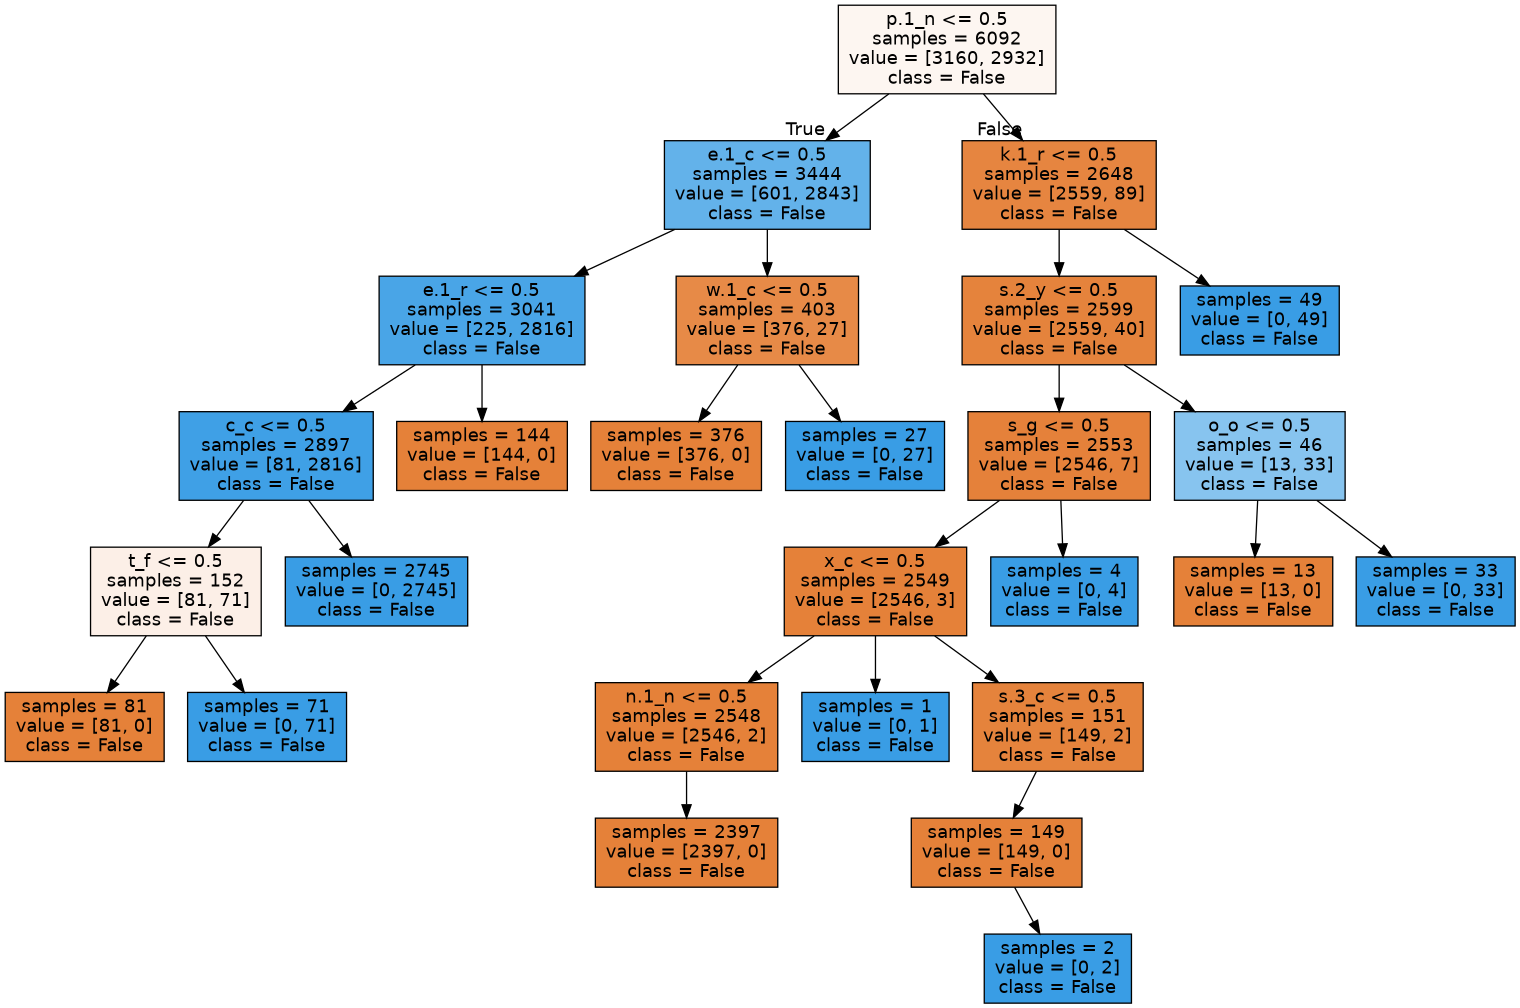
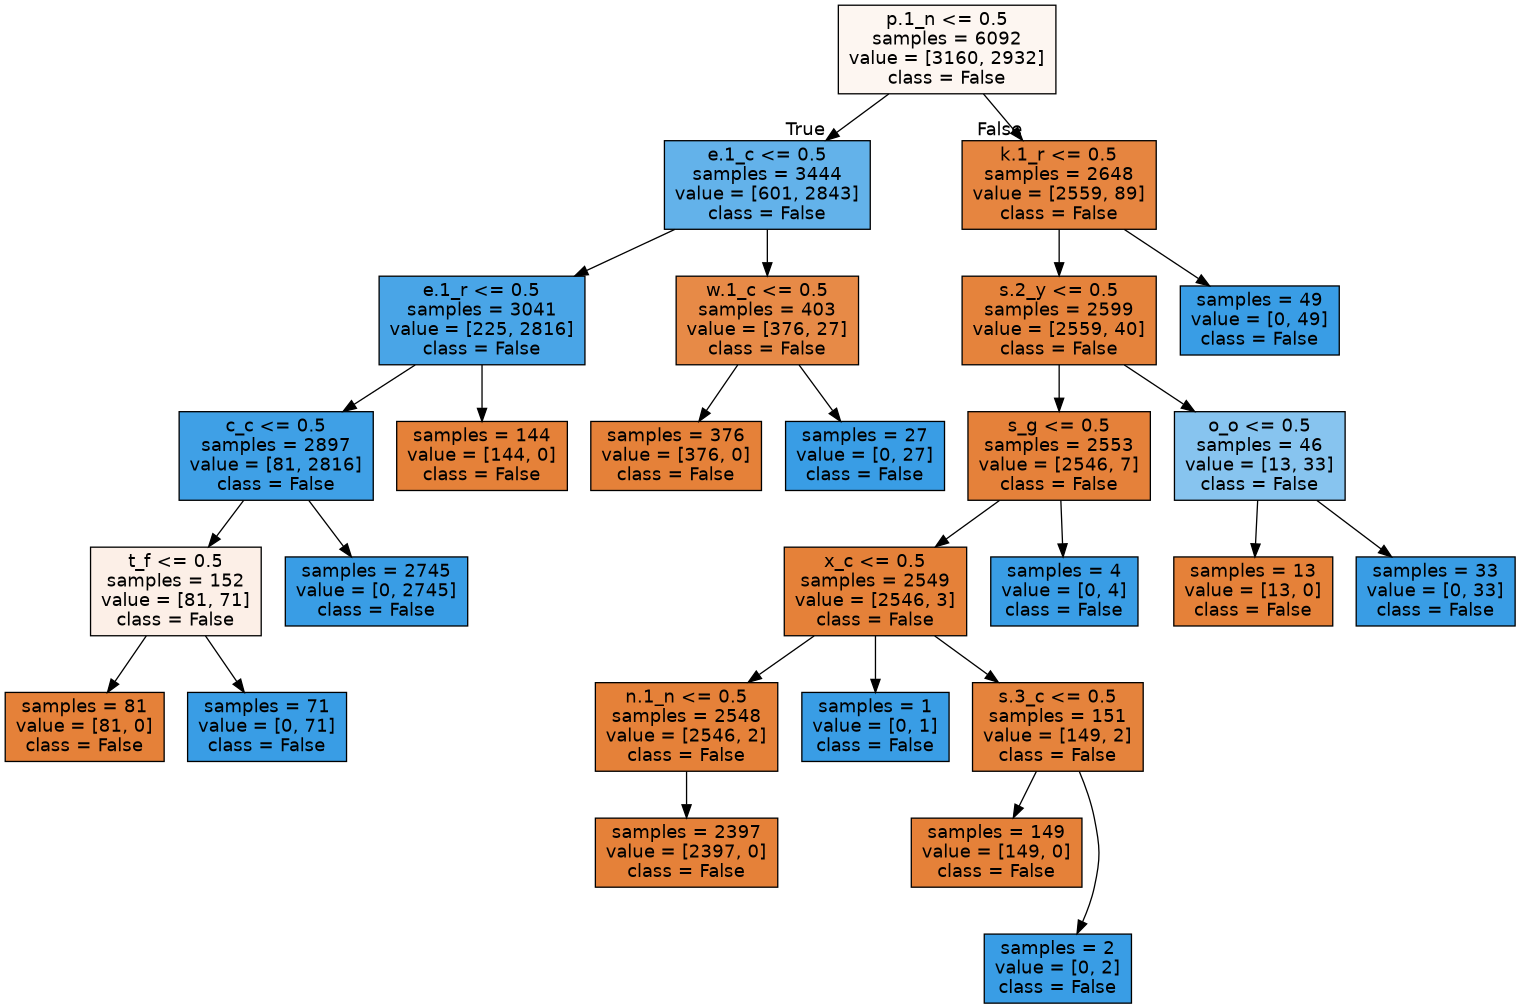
edge "samples = 149 value = [149, 0] class = False" -> "samples = 2 value = [0, 2] class = False": now "s.3_c <= 0.5 samples = 151 value = [149, 2] class = False" -> "samples = 2 value = [0, 2] class = False"
